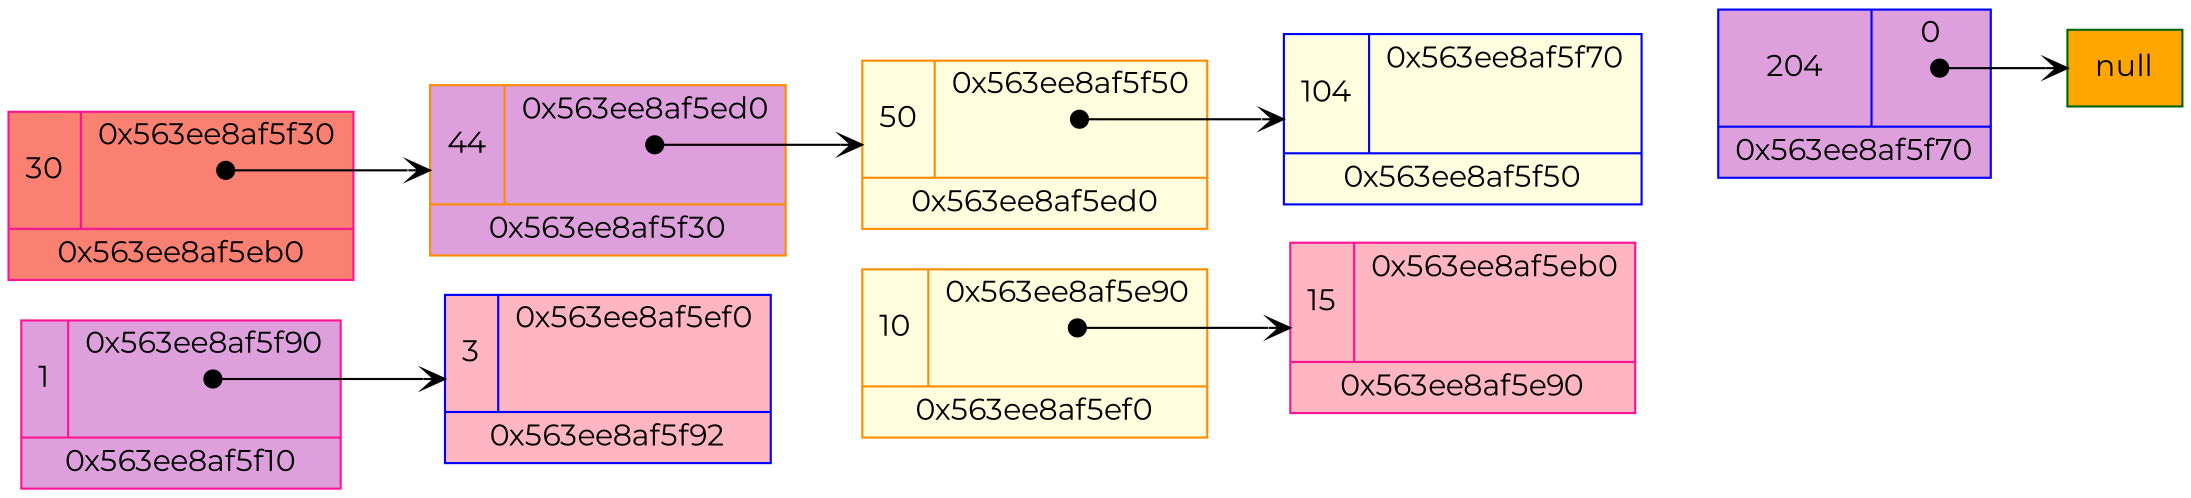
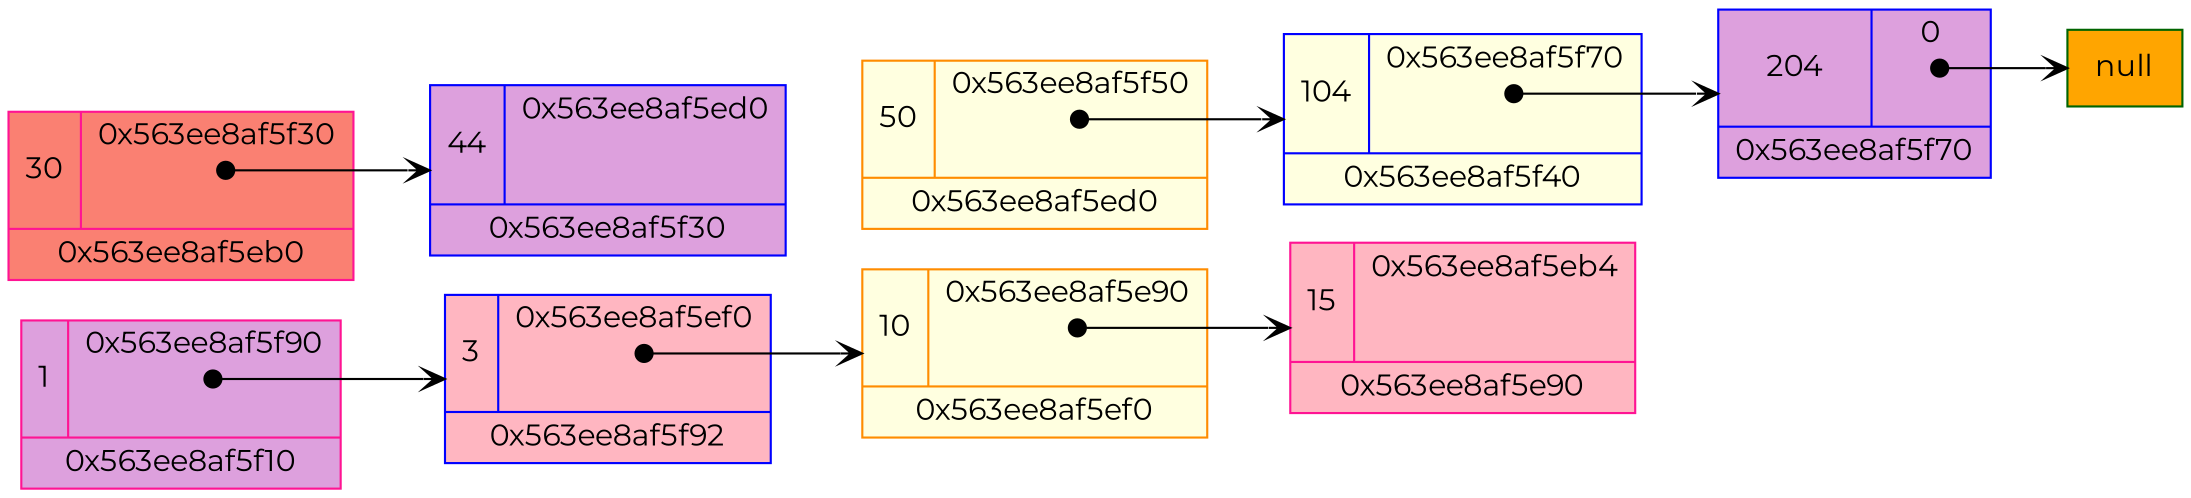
edge "204" -- "104": added
edge "50" -- "44": removed
node "44": color darkorange -> blue
node "104": text "0x563ee8af5f50" -> "0x563ee8af5f40"
node "15": text "0x563ee8af5eb0" -> "0x563ee8af5eb4"
edge "10" -- "3": added
